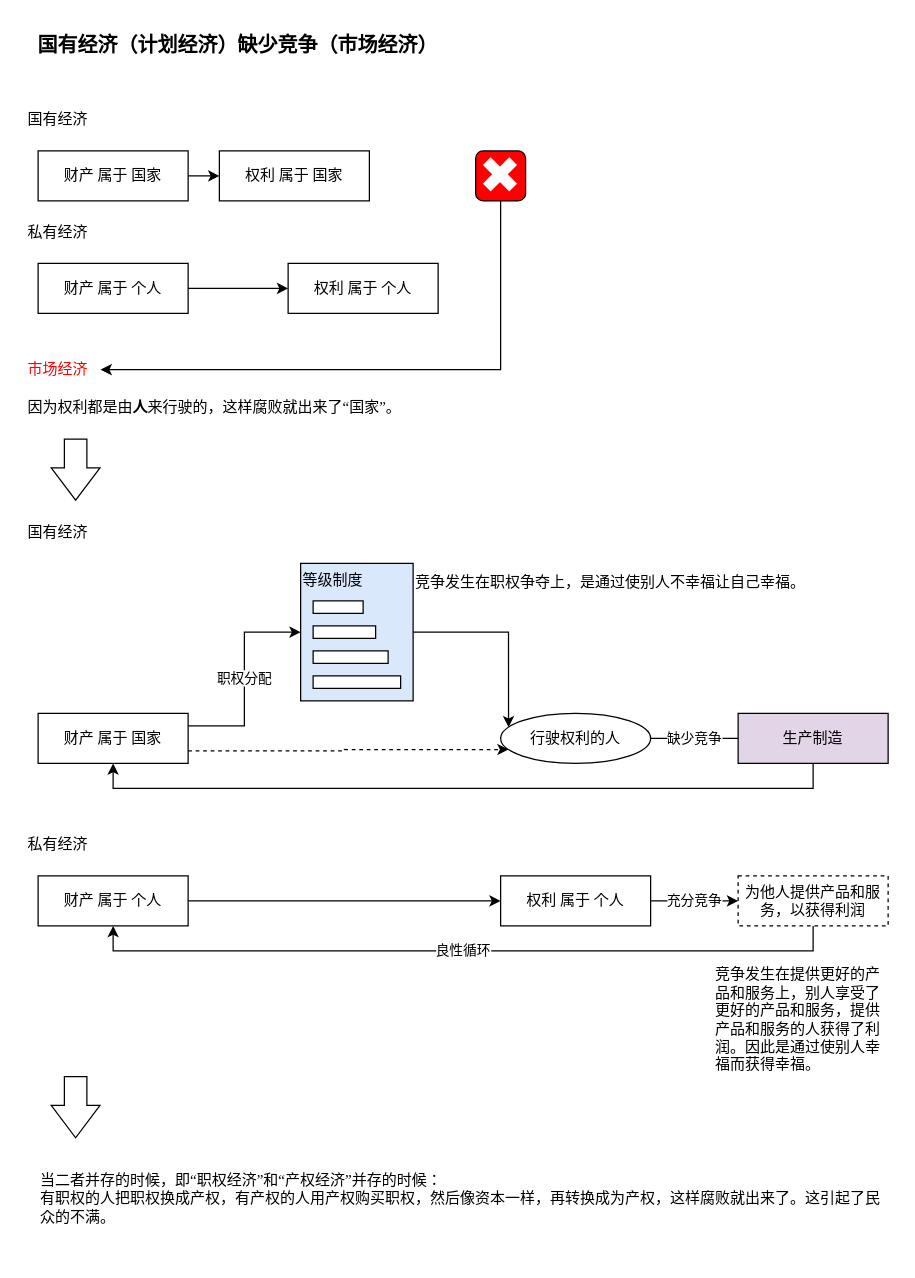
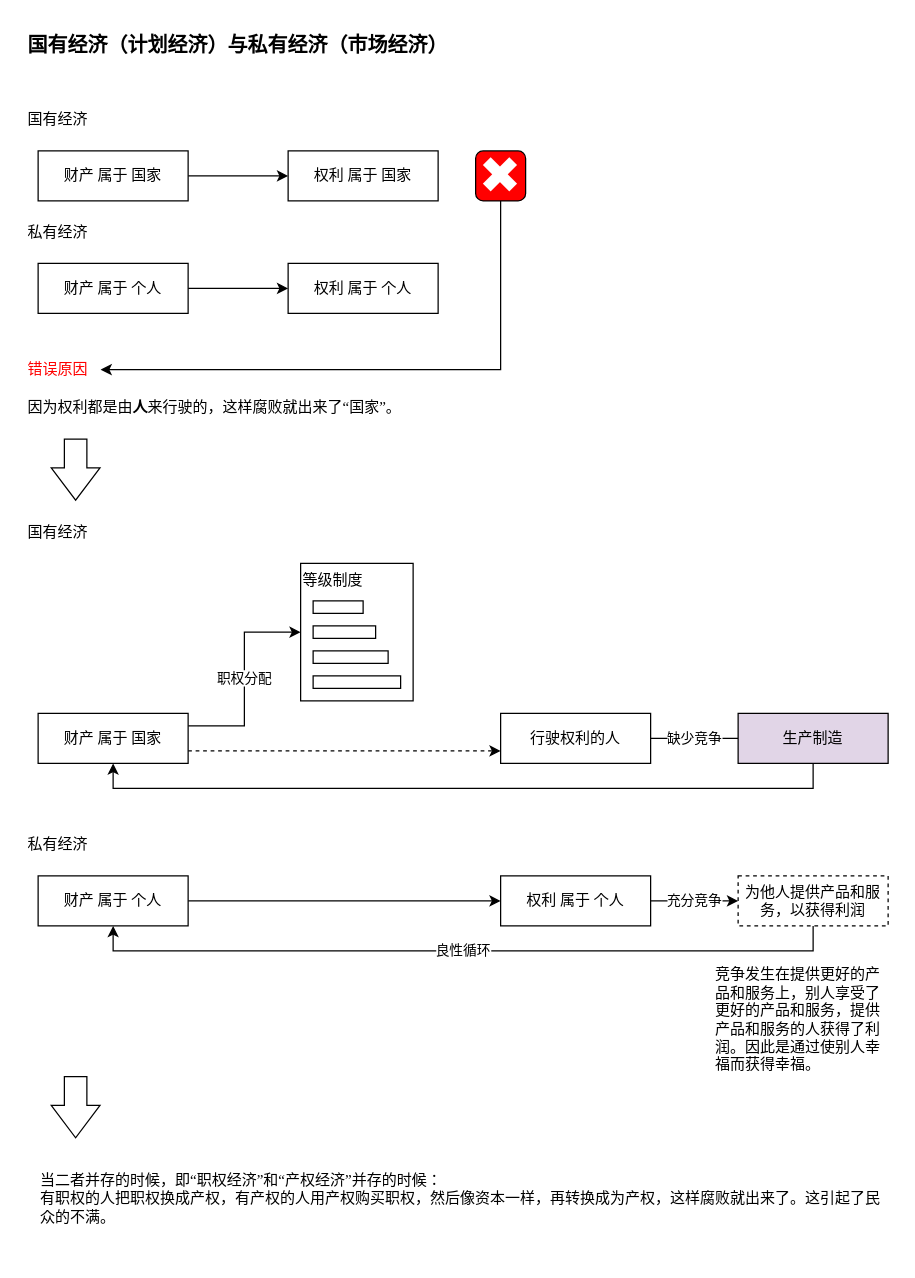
node "国有经济（计划经济）缺少竞争（市场经济）": label "国有经济（计划经济）缺少竞争（市场经济）" -> "国有经济（计划经济）与私有经济（市场经济）"
node "权利 属于 国家": moved (294, 176) -> (363, 176)
node "市场经济": label "市场经济" -> "错误原因"
node "等级制度": fillcolor #dae8fc -> #ffffff
node "竞争发生在职权争夺上，是通过使别人不幸福让自己幸福。": removed
edge "等级制度" -> "行驶权利的人": removed
node "行驶权利的人": shape ellipse -> rectangle
